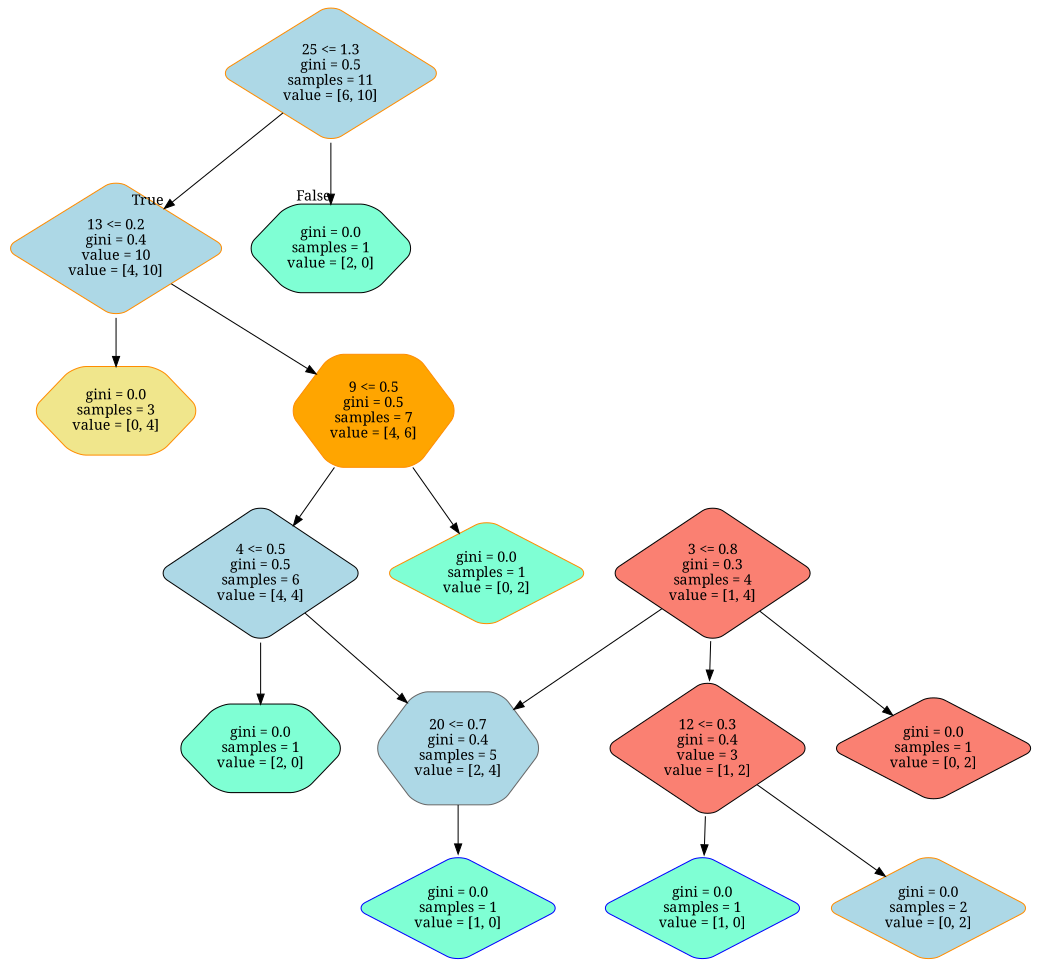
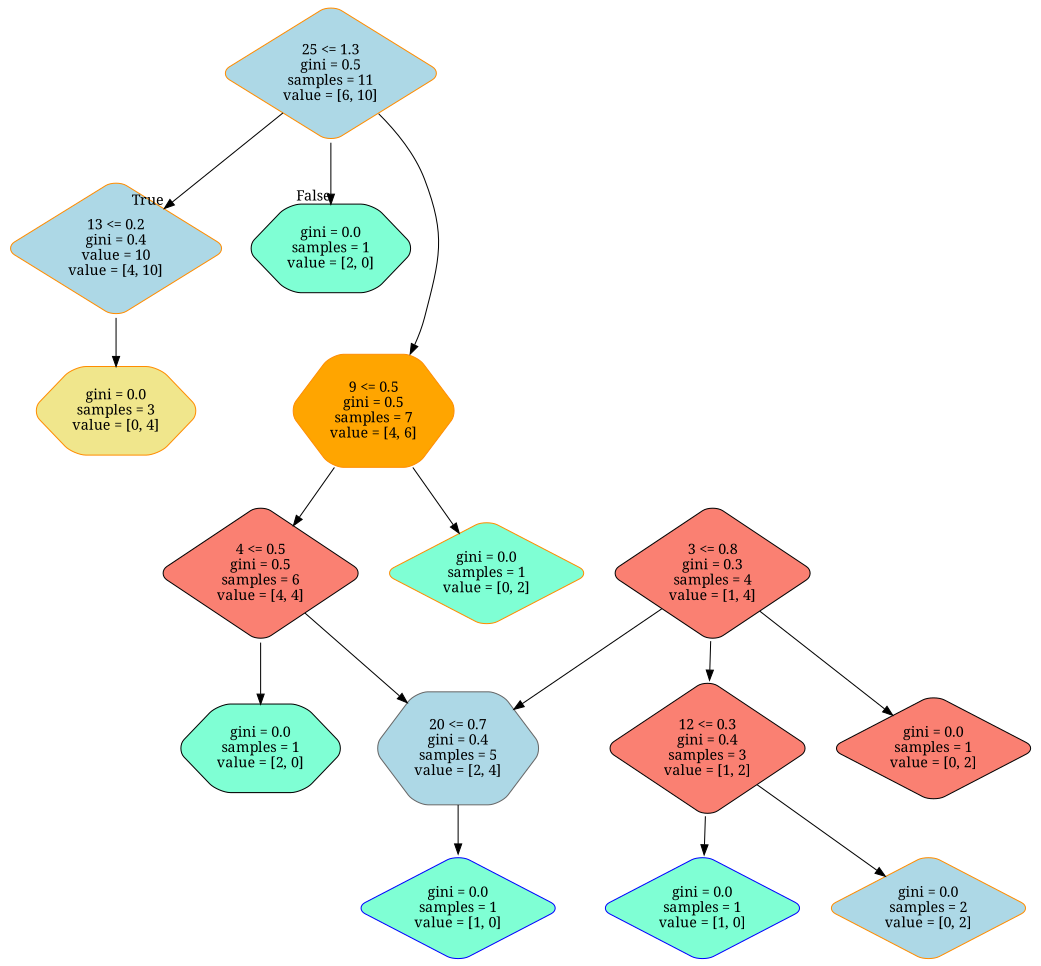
edge "13 <= 0.2 gini = 0.4 value = 10 value = [4, 10]" -> "9 <= 0.5 gini = 0.5 samples = 7 value = [4, 6]": now "25 <= 1.3 gini = 0.5 samples = 11 value = [6, 10]" -> "9 <= 0.5 gini = 0.5 samples = 7 value = [4, 6]"
node "4 <= 0.5 gini = 0.5 samples = 6 value = [4, 4]": fillcolor lightblue -> salmon
node "12 <= 0.3 gini = 0.4 value = 3 value = [1, 2]": label "12 <= 0.3 gini = 0.4 value = 3 value = [1, 2]" -> "12 <= 0.3 gini = 0.4 samples = 3 value = [1, 2]"
